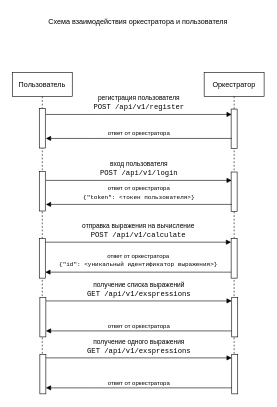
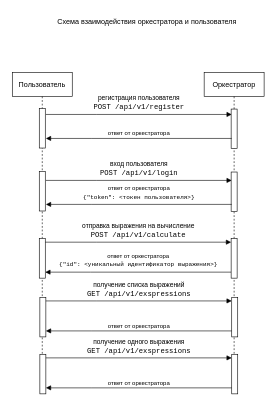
node "Схема взаимодействия оркестратора и пользователя": moved (138, 21) -> (147, 21)
